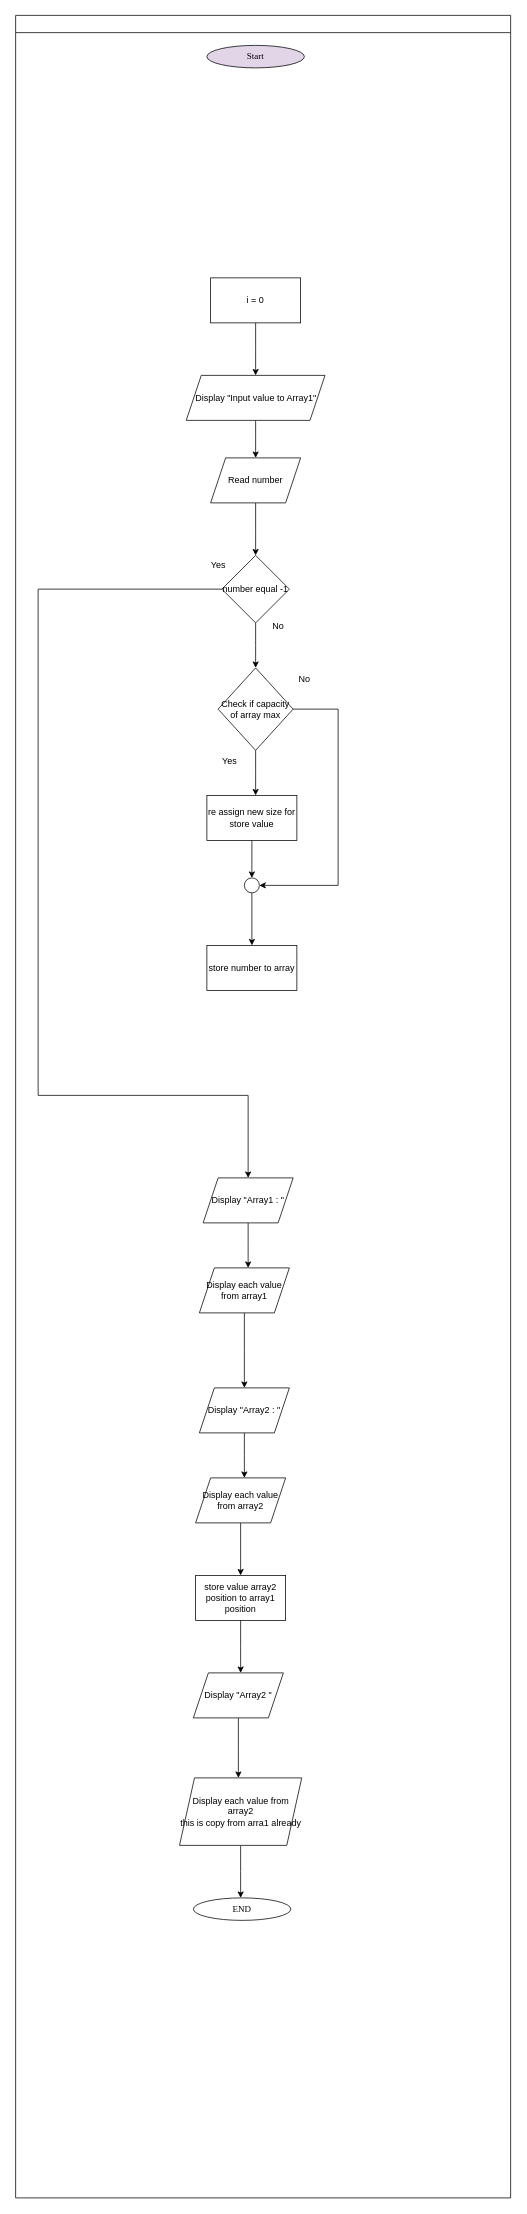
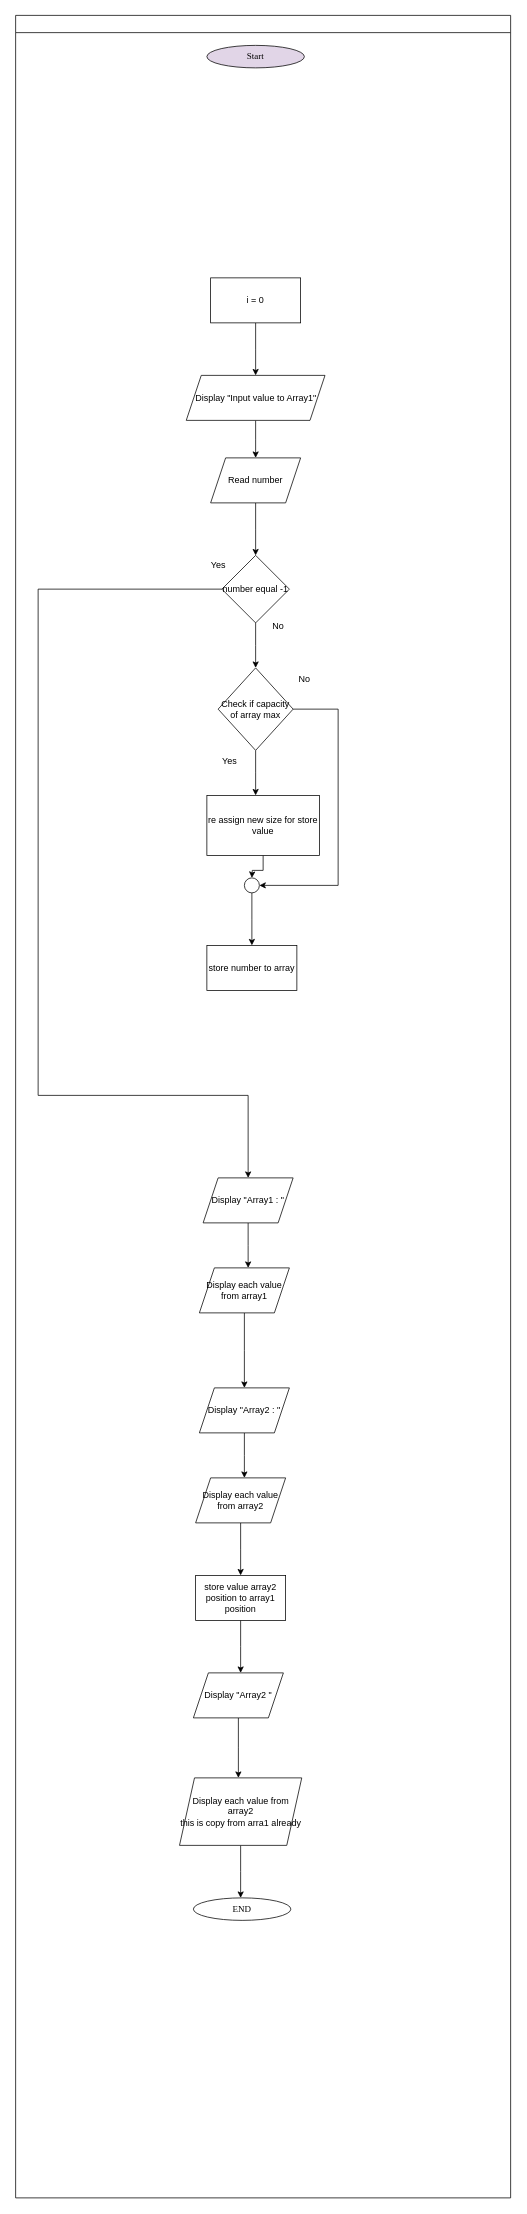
node "re assign new size for store value": size 90x45 -> 113x60
